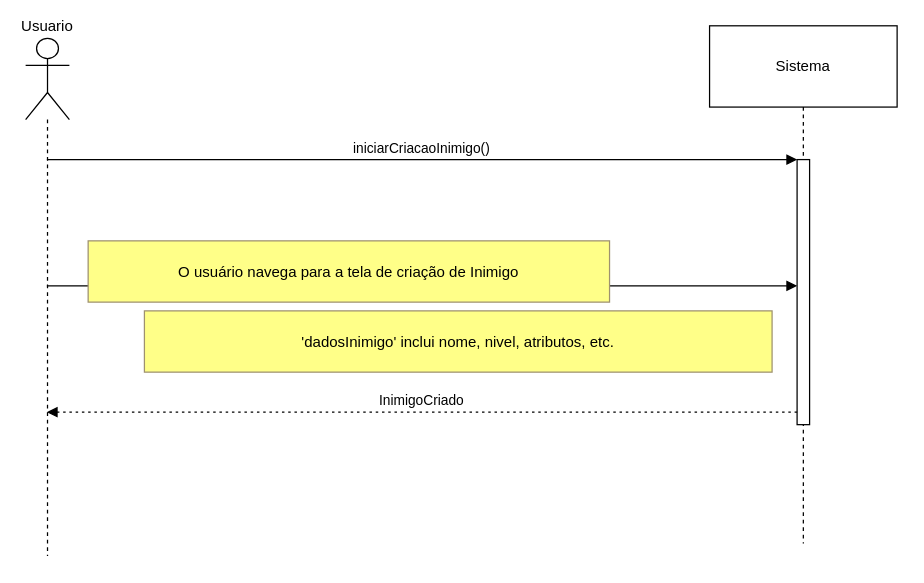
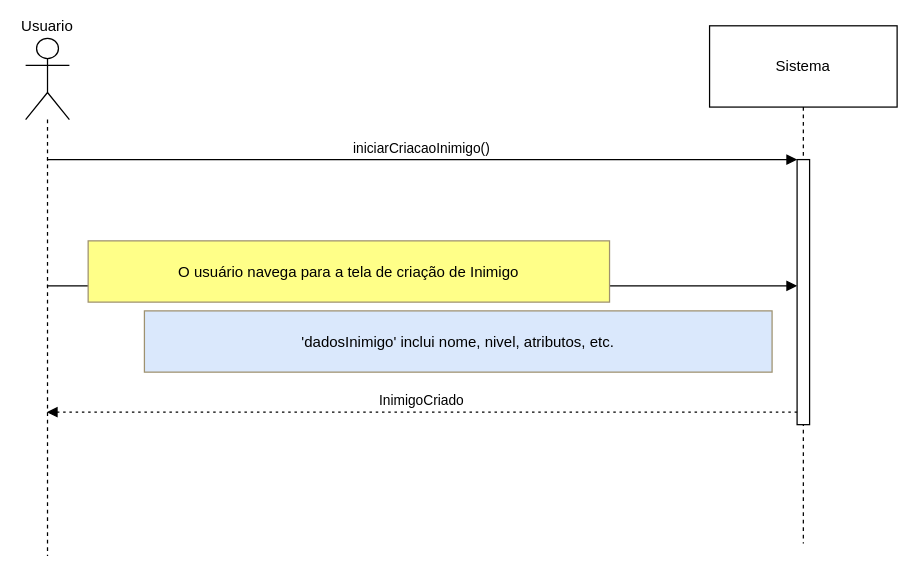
node "'dadosInimigo' inclui nome, nivel, atributos, etc.": fillcolor #ffff88 -> #dae8fc
